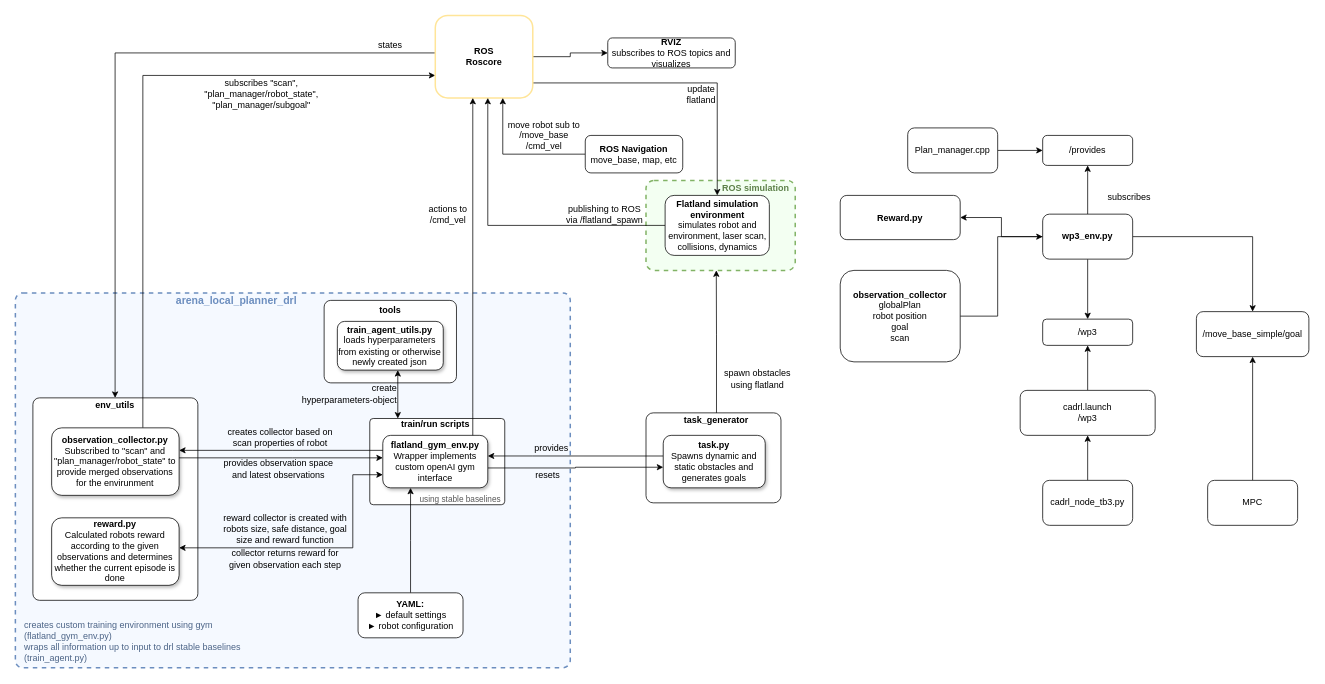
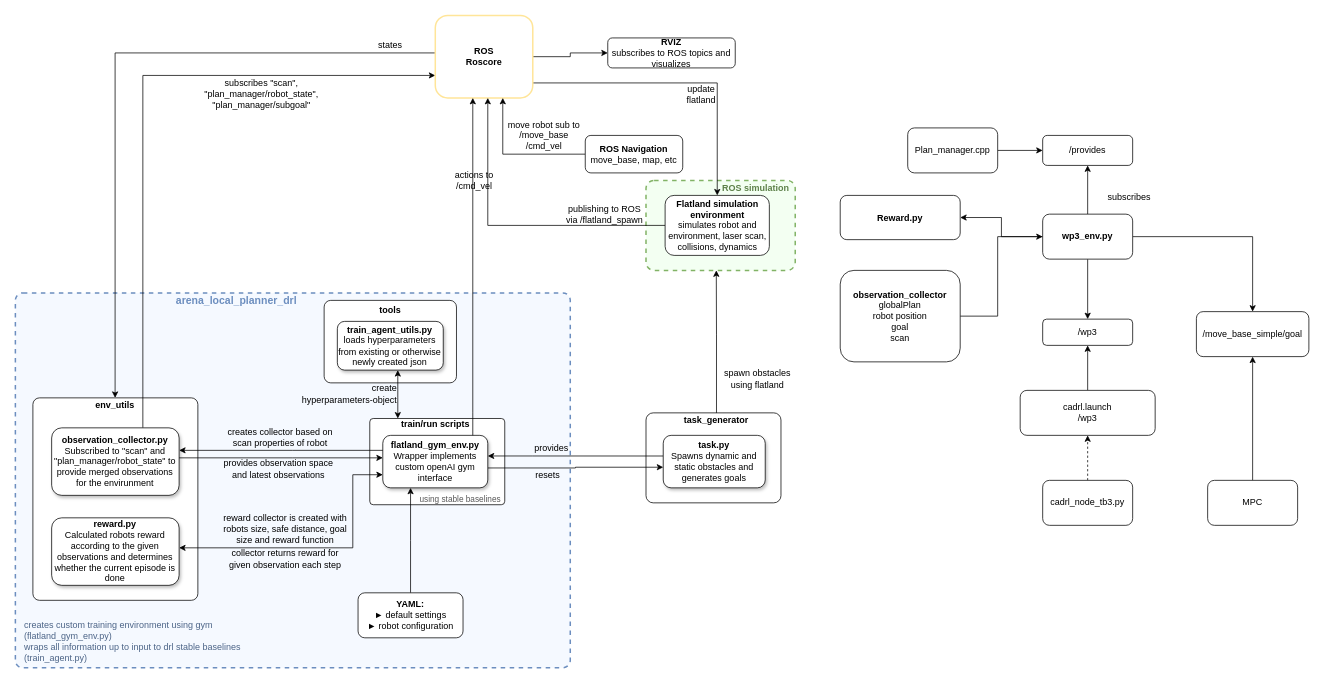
node "actions to /cmd_vel": moved (448, 214) -> (474, 180)
edge "cadrl_node_tb3.py" -> "cadrl.launch /wp3": style solid -> dashed
